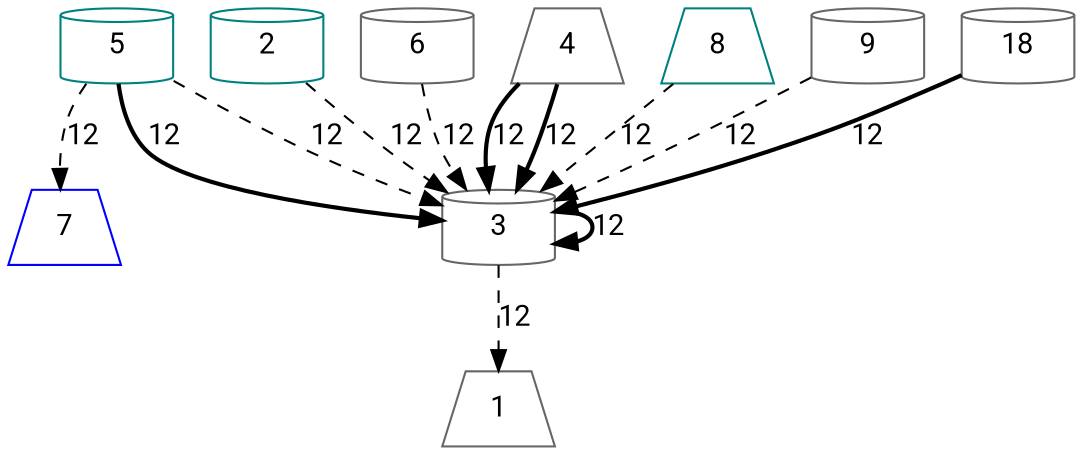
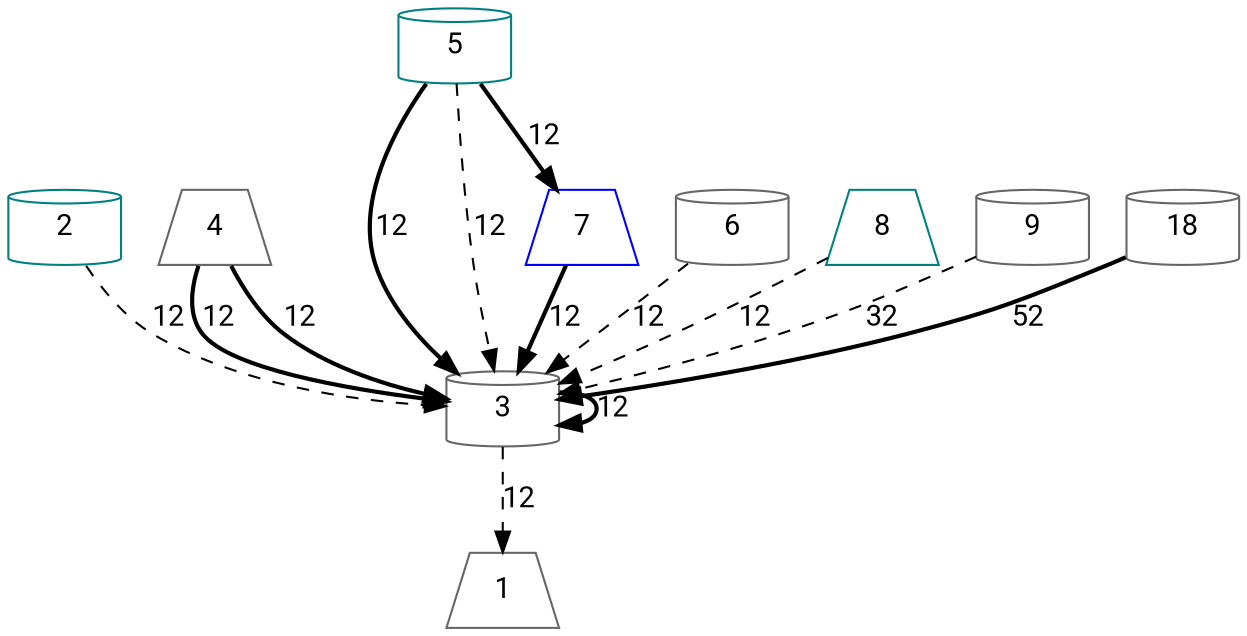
edge "5" -> "7": style dashed -> bold
edge "9" -> "3": label "12" -> "32"
edge "18" -> "3": label "12" -> "52"
edge "7" -> "3": added, label "12"
